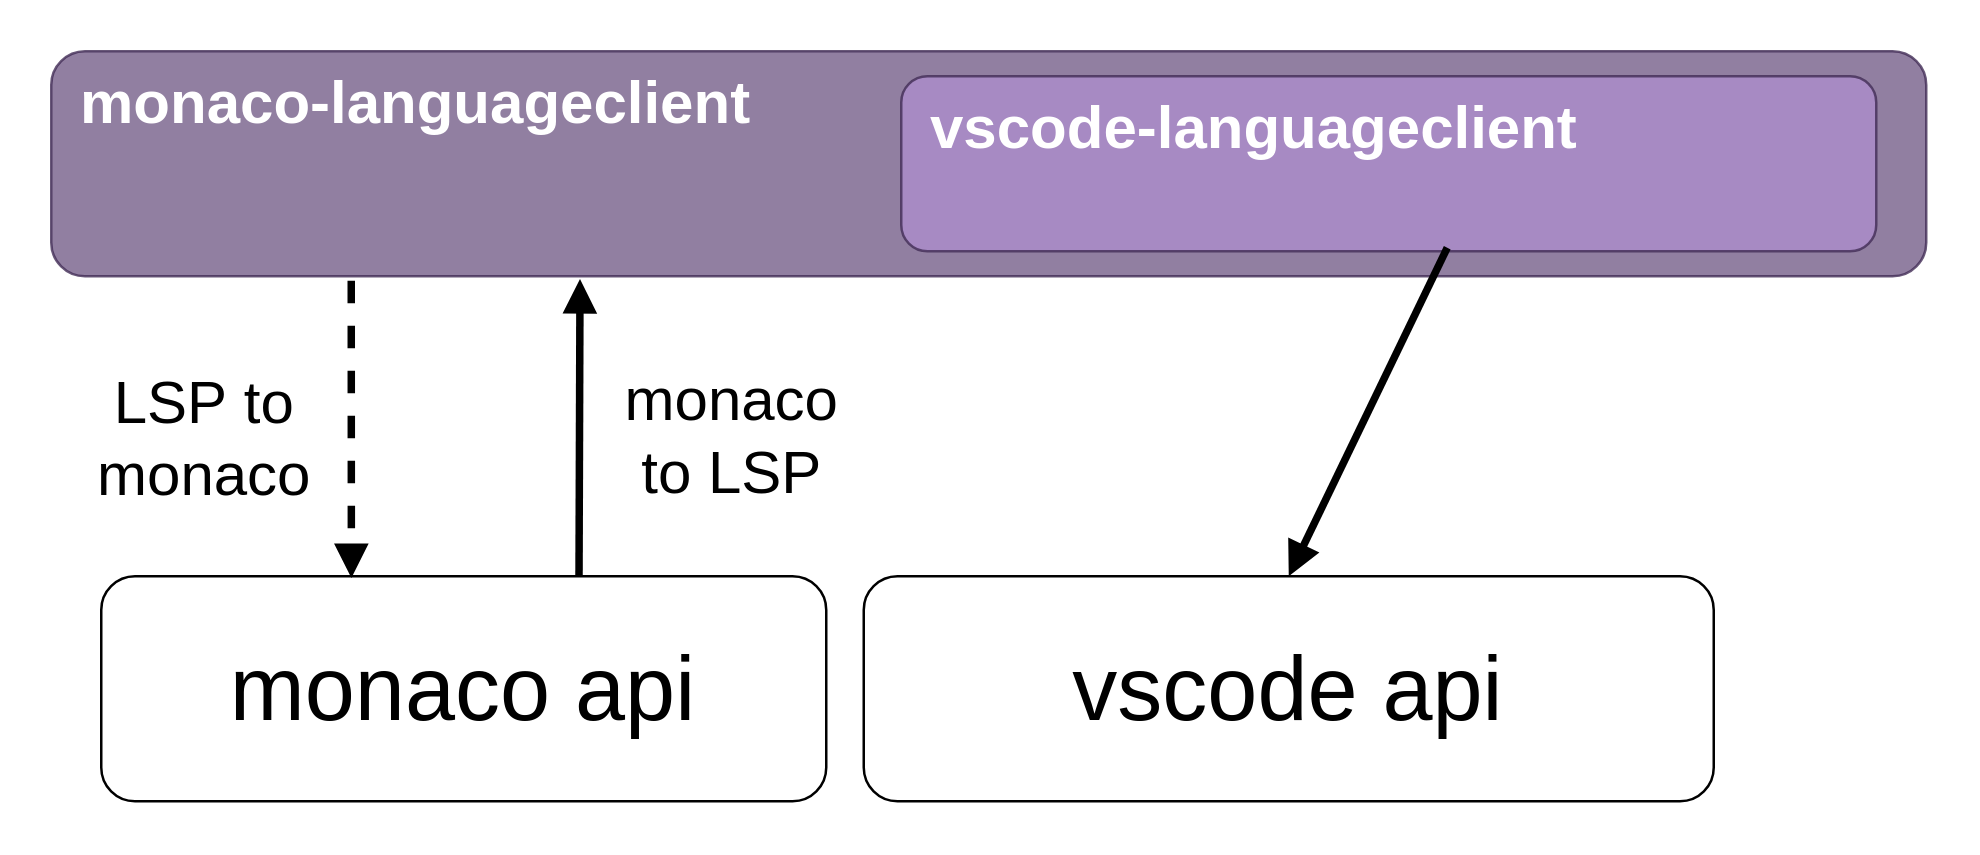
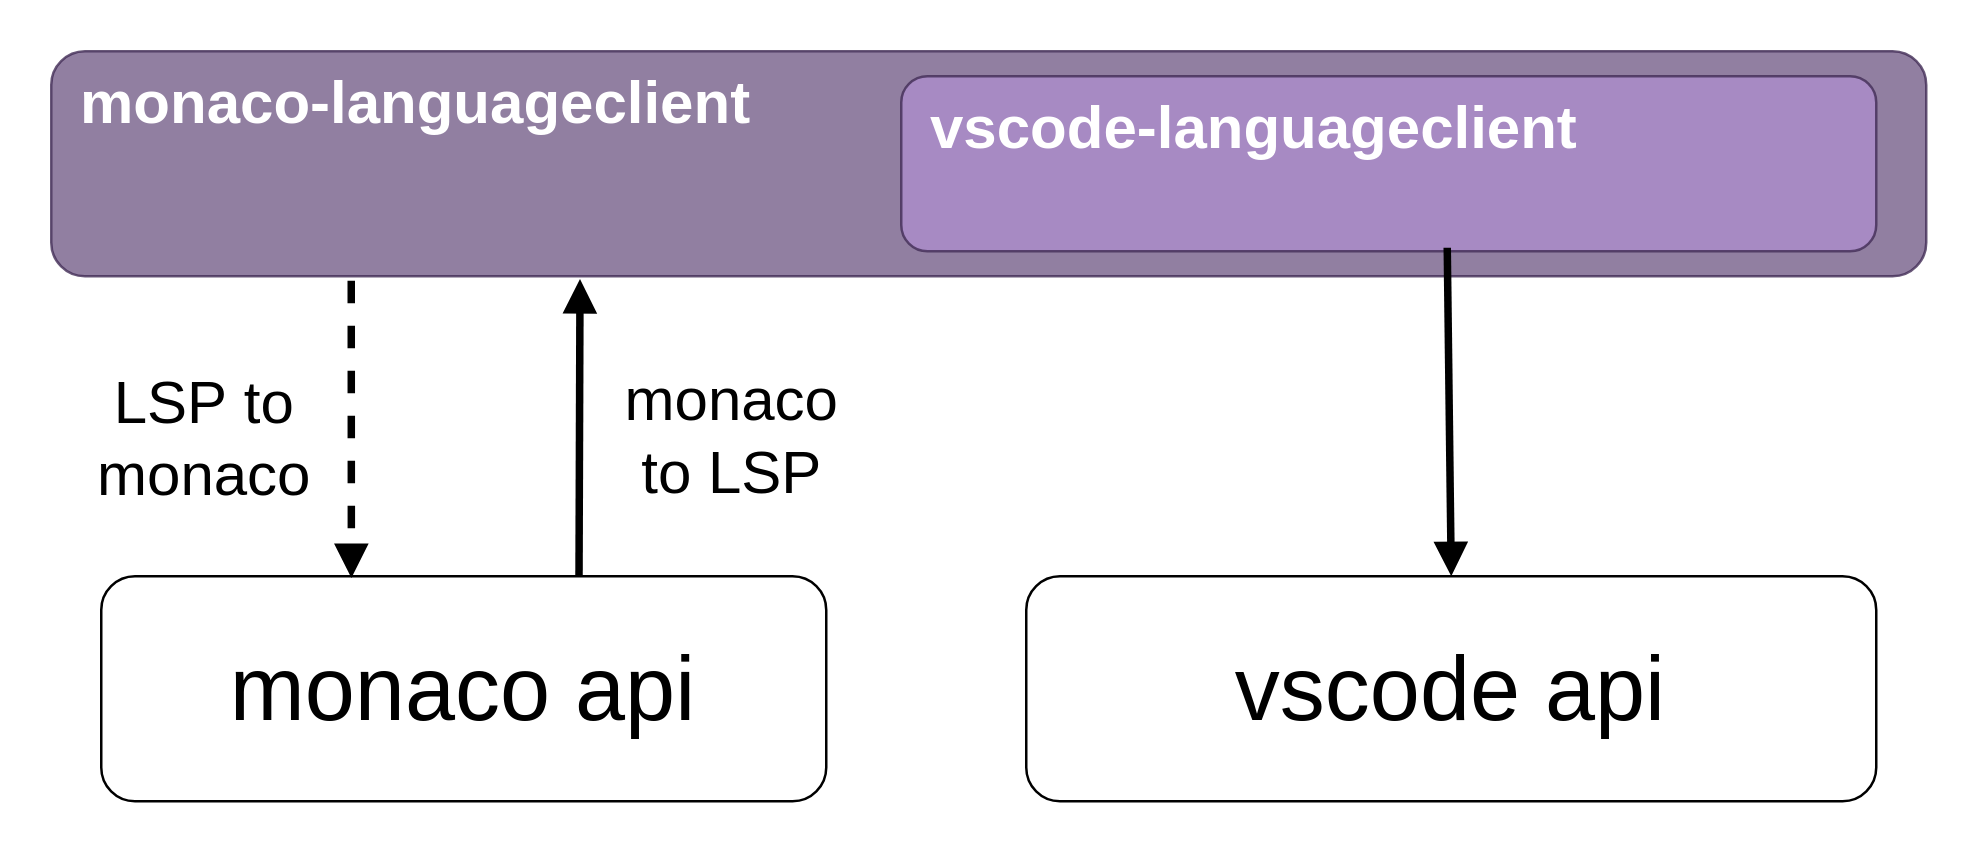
node "vscode api": moved (1289, 689) -> (1451, 689)
